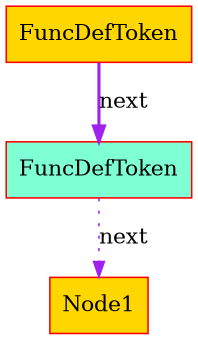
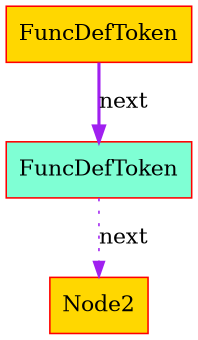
node "Node1": label "Node1" -> "Node2"
